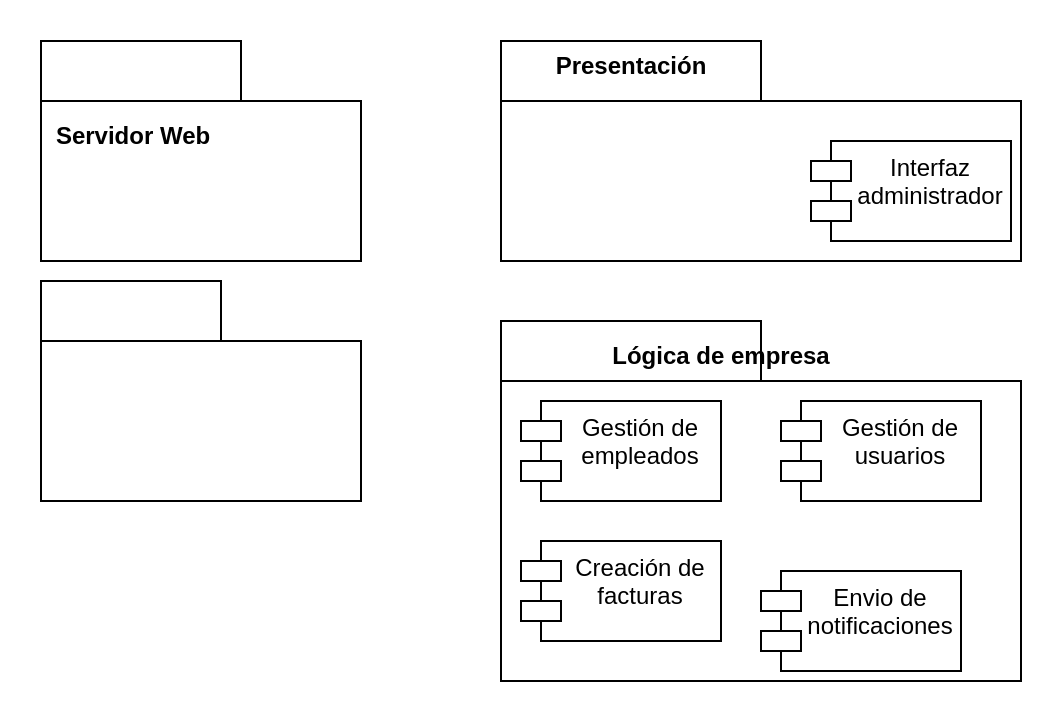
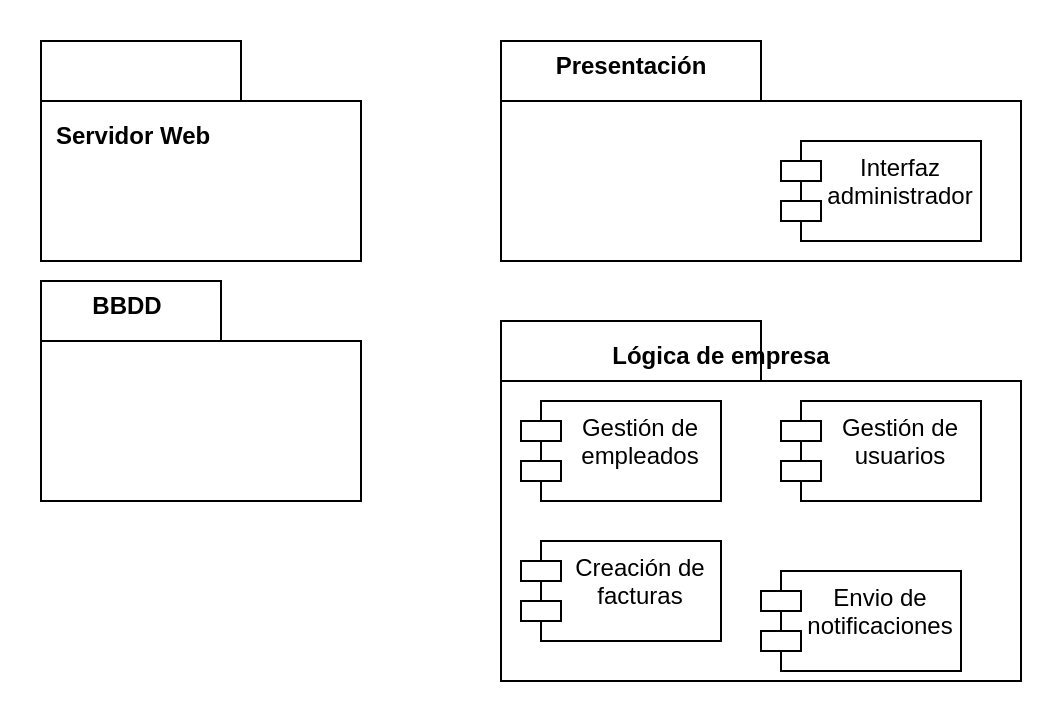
node "Interfaz administrador": moved (911, 191) -> (881, 191)
node "BBDD": added
